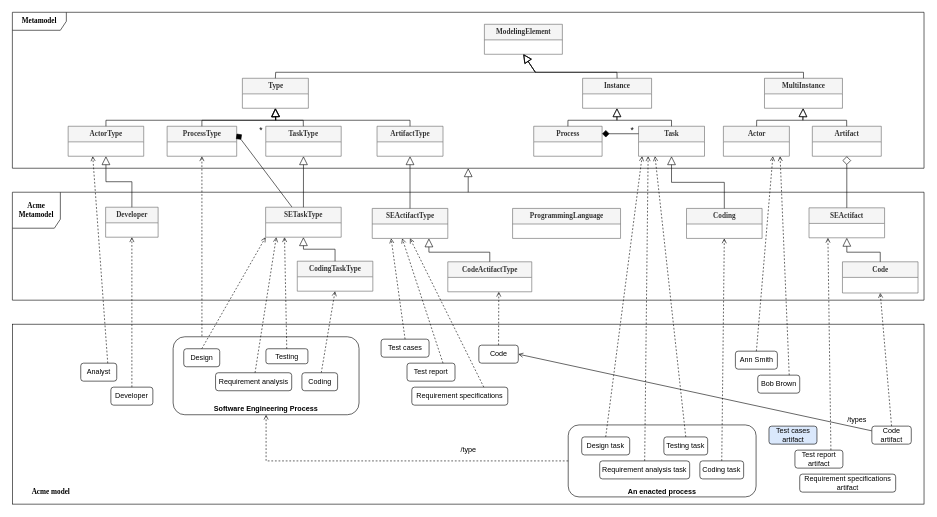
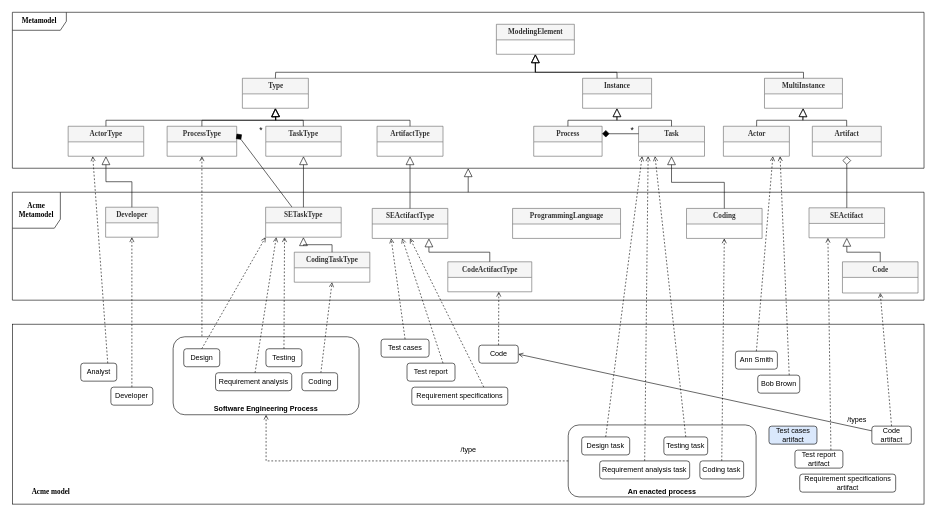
node "ModelingElement": moved (524, 39) -> (536, 39)
node "CodingTaskType": moved (335, 276) -> (332, 267)
node "Testing": size 42x15 -> 36x18
